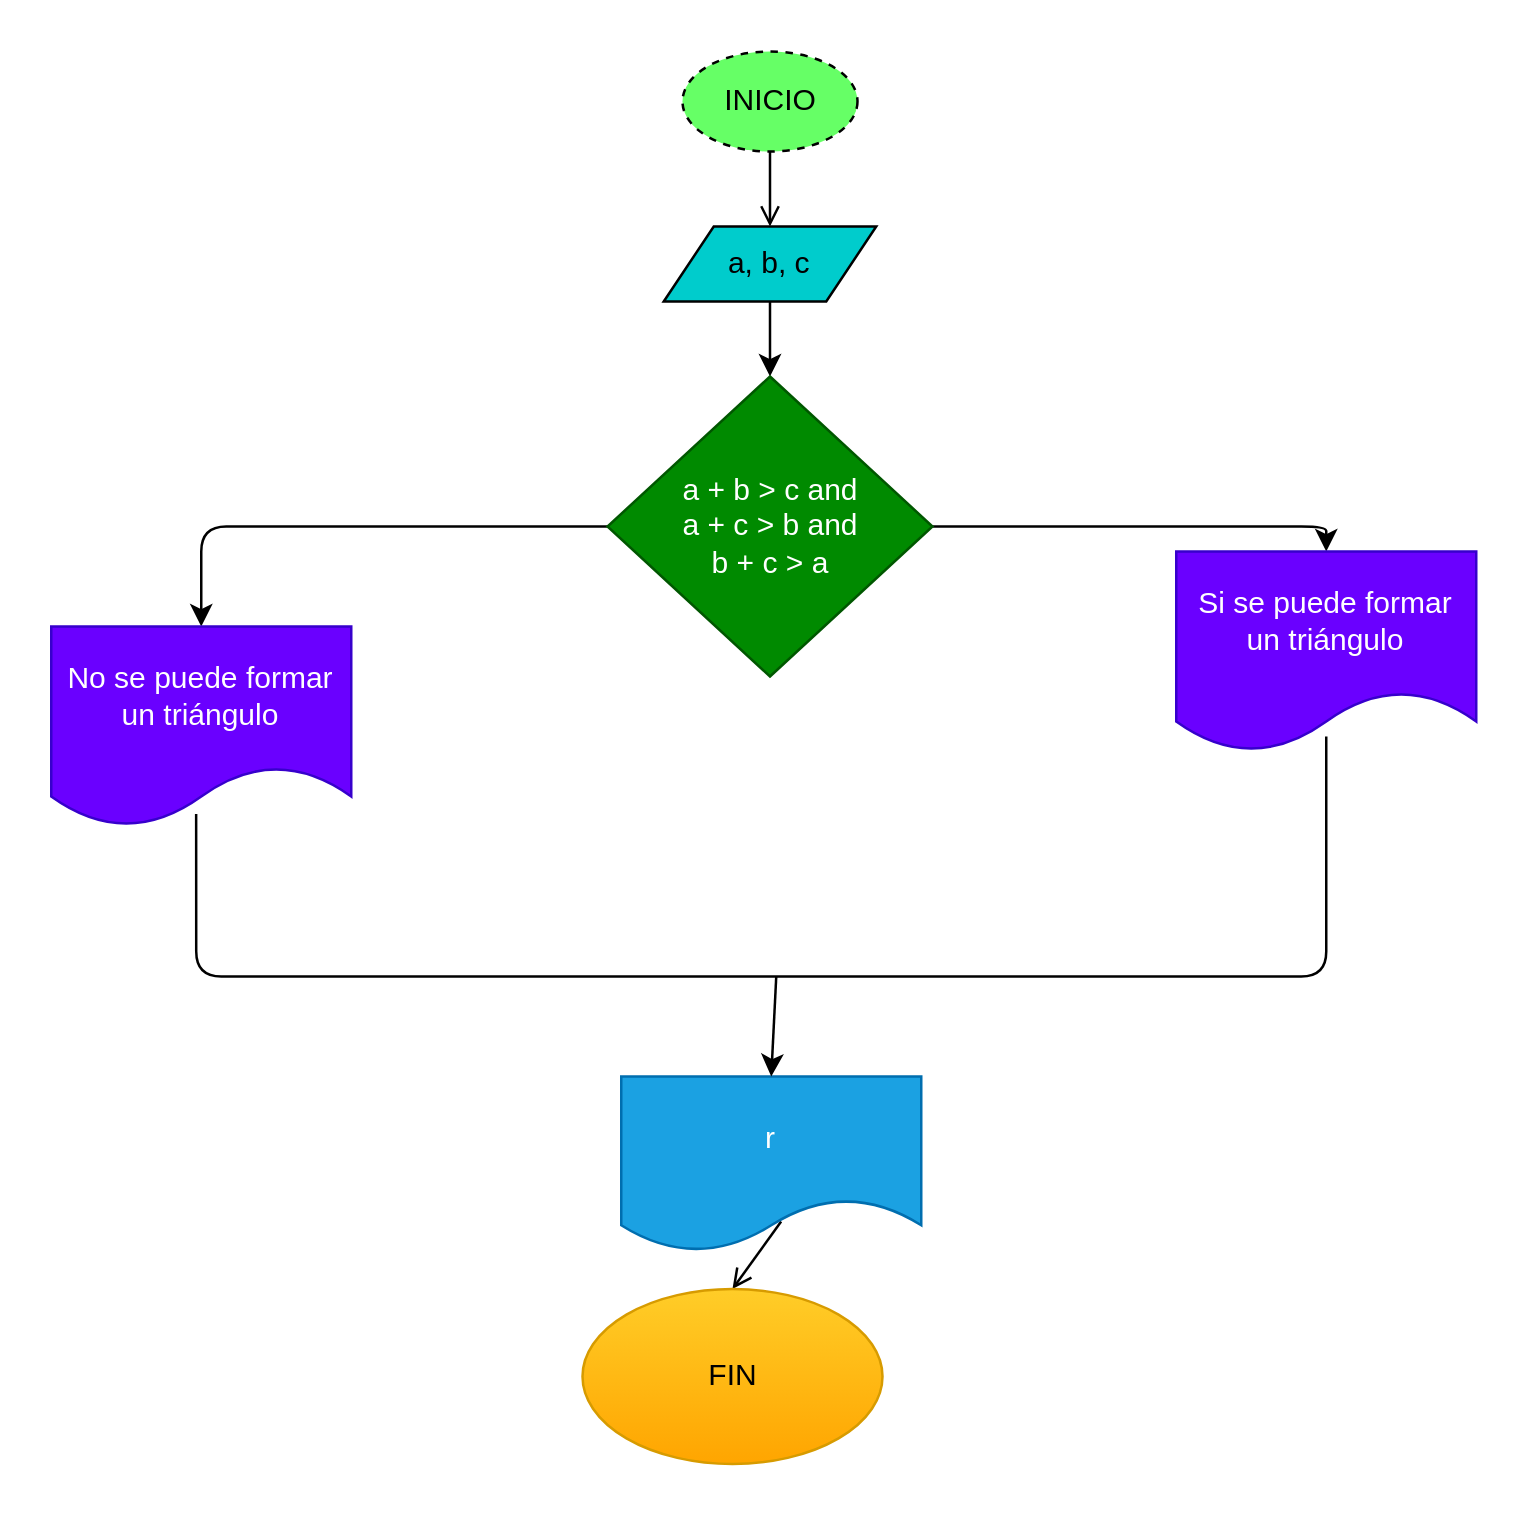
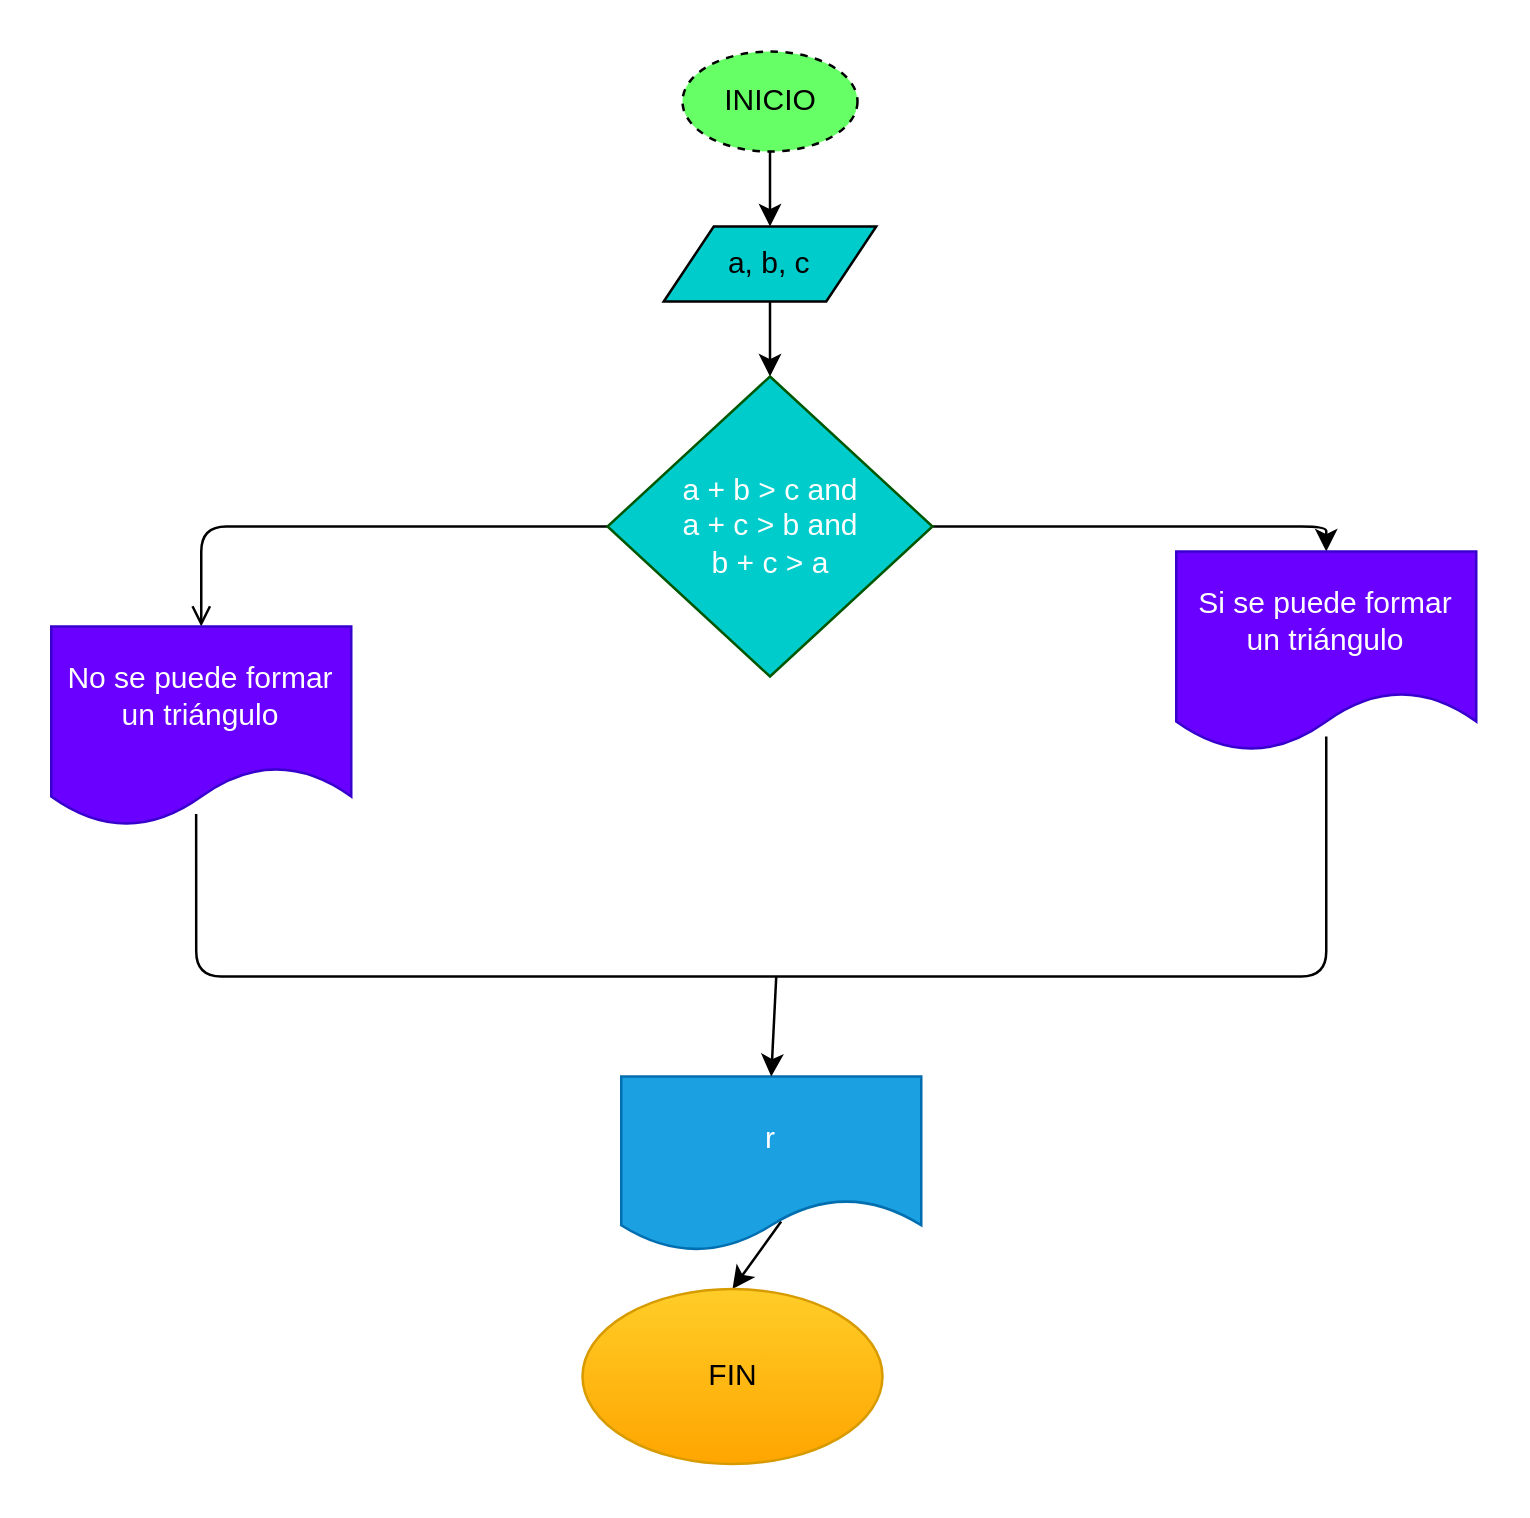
edge "INICIO" -> "a, b, c": arrowhead open -> classic
node "a + b > c and a + c > b and b + c > a": fillcolor #008a00 -> #00cccc
edge "a + b > c and a + c > b and b + c > a" -> "No se puede formar un triángulo": arrowhead classic -> open
edge "r" -> "FIN": arrowhead open -> classic
